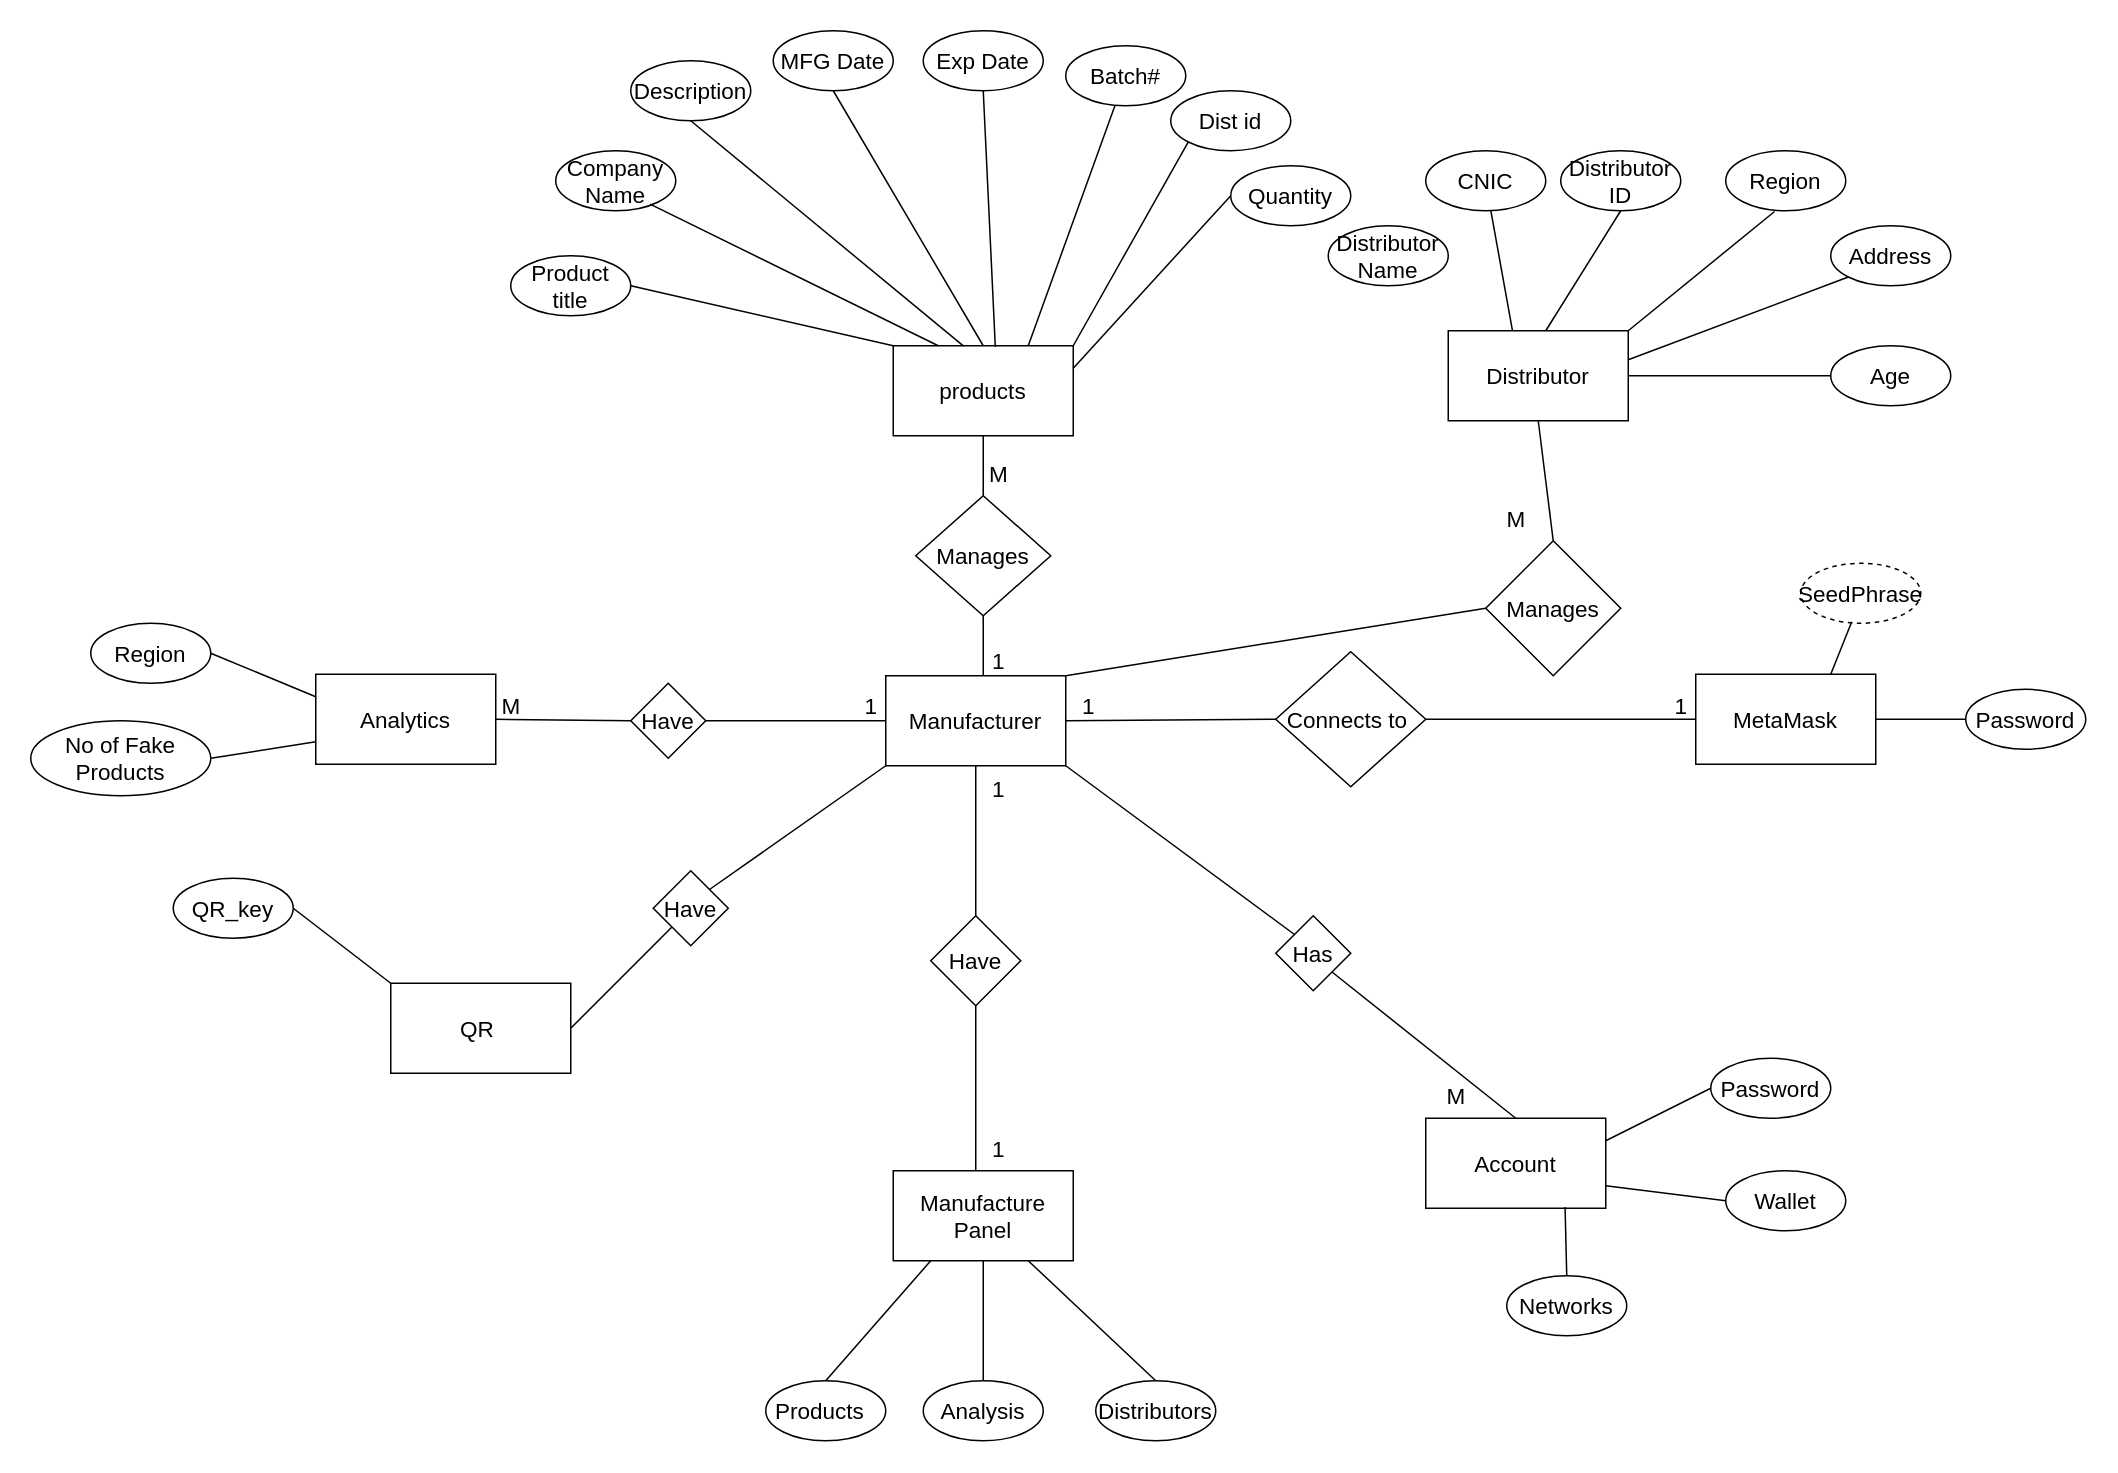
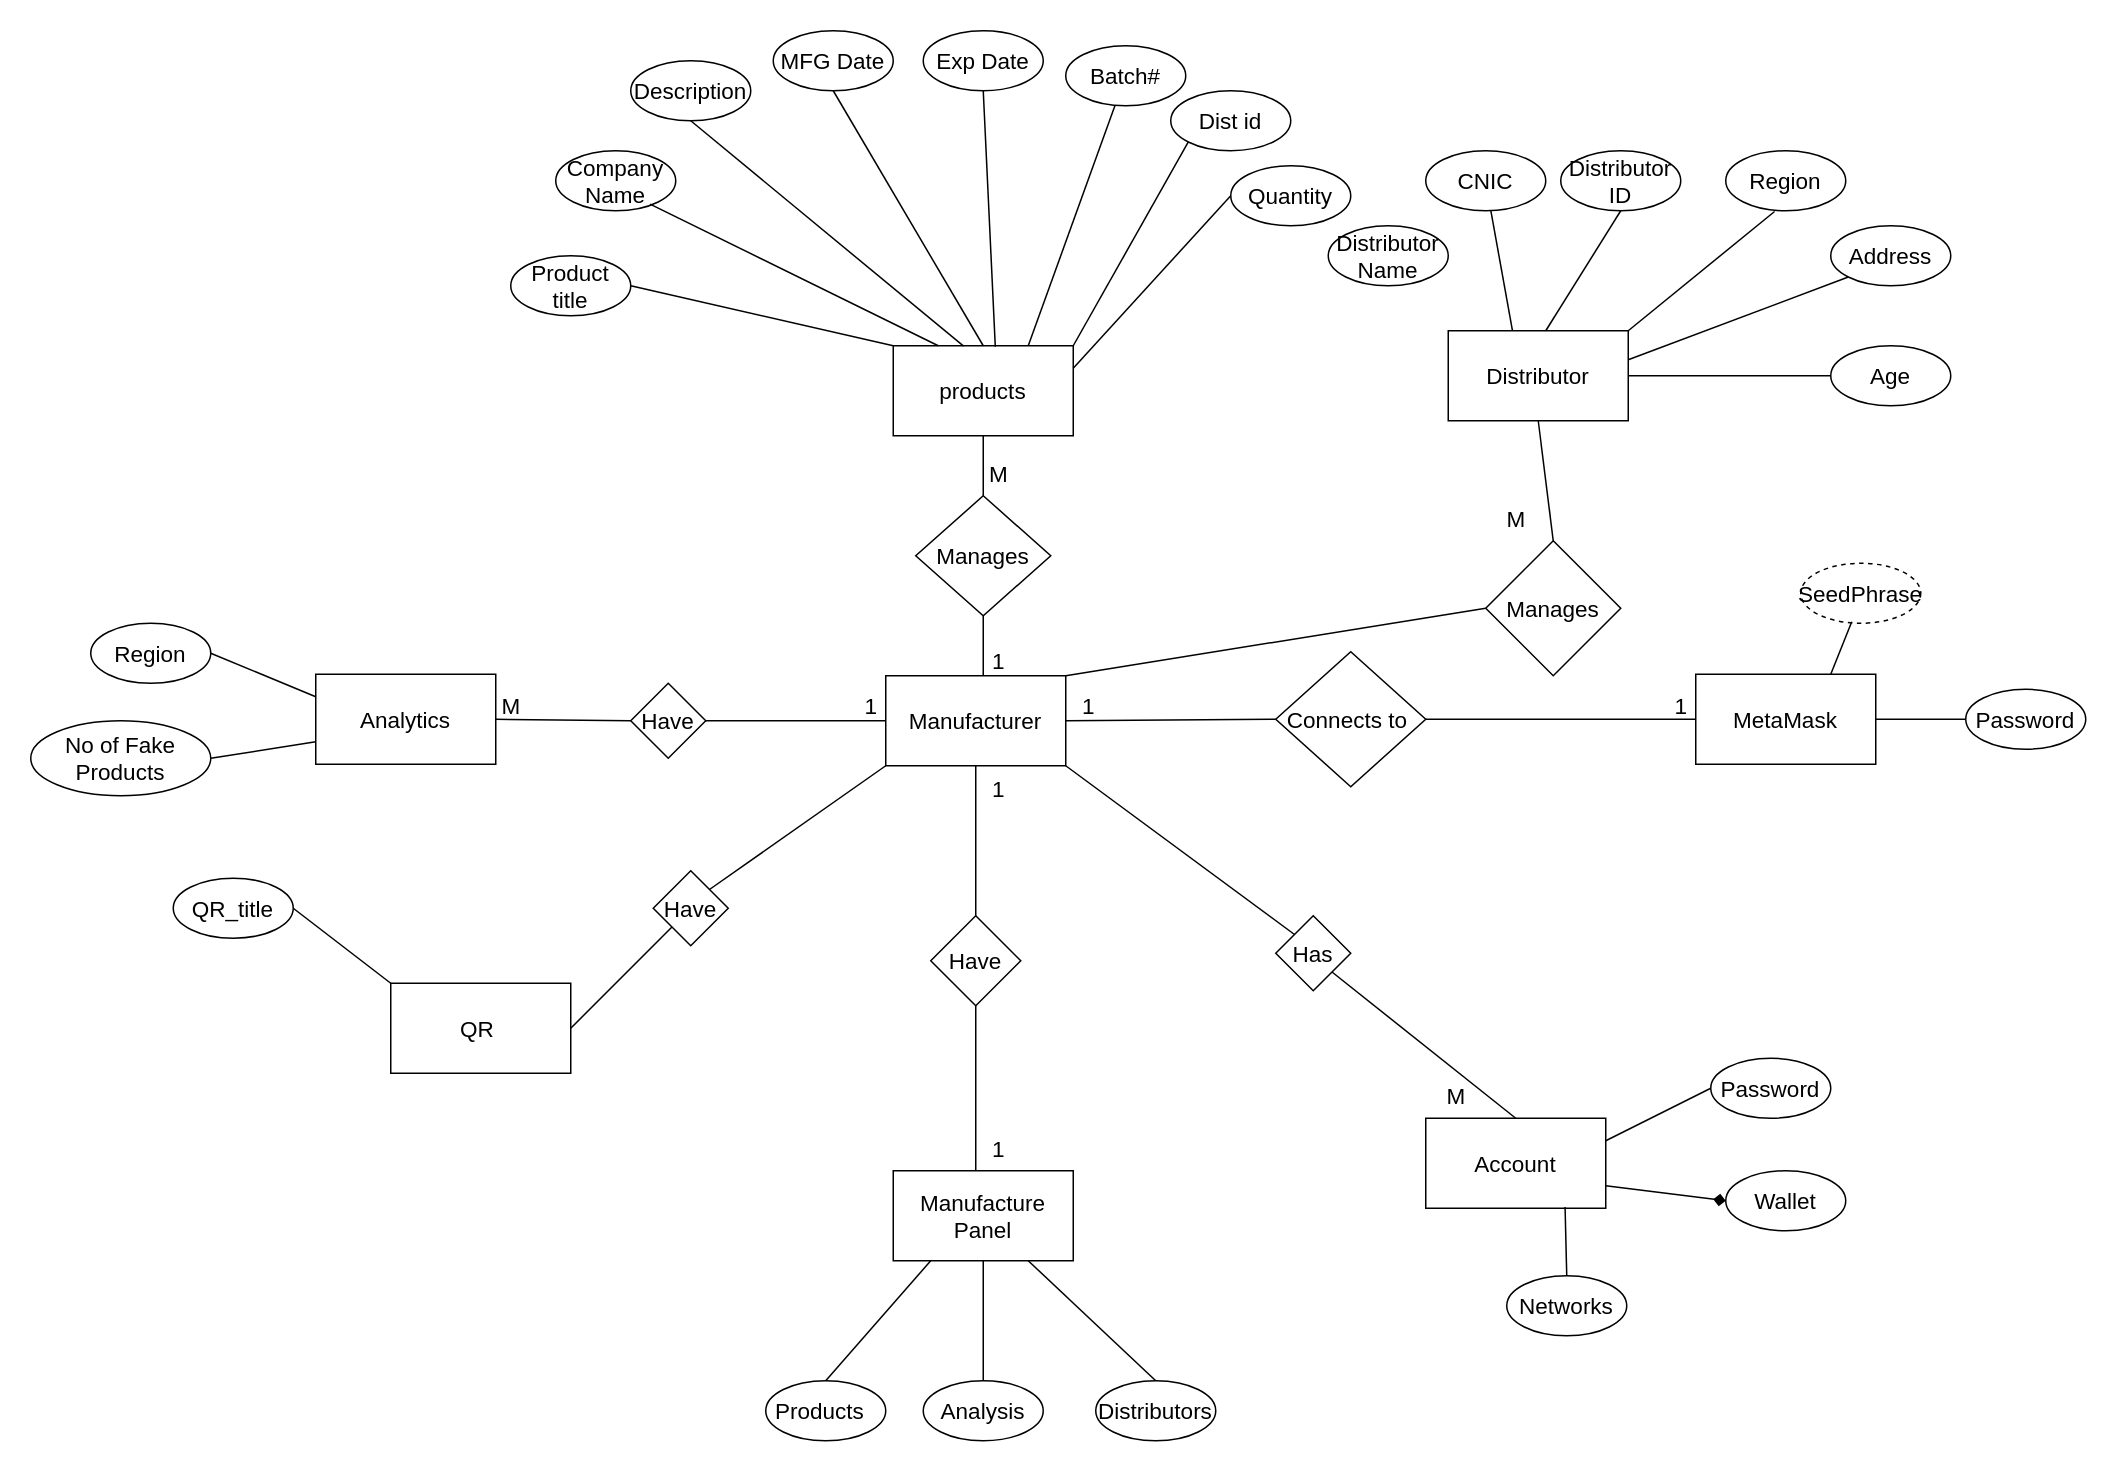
node "QR_key": label "QR_key" -> "QR_title"
edge "Account" -- "Wallet": arrowhead none -> diamond
